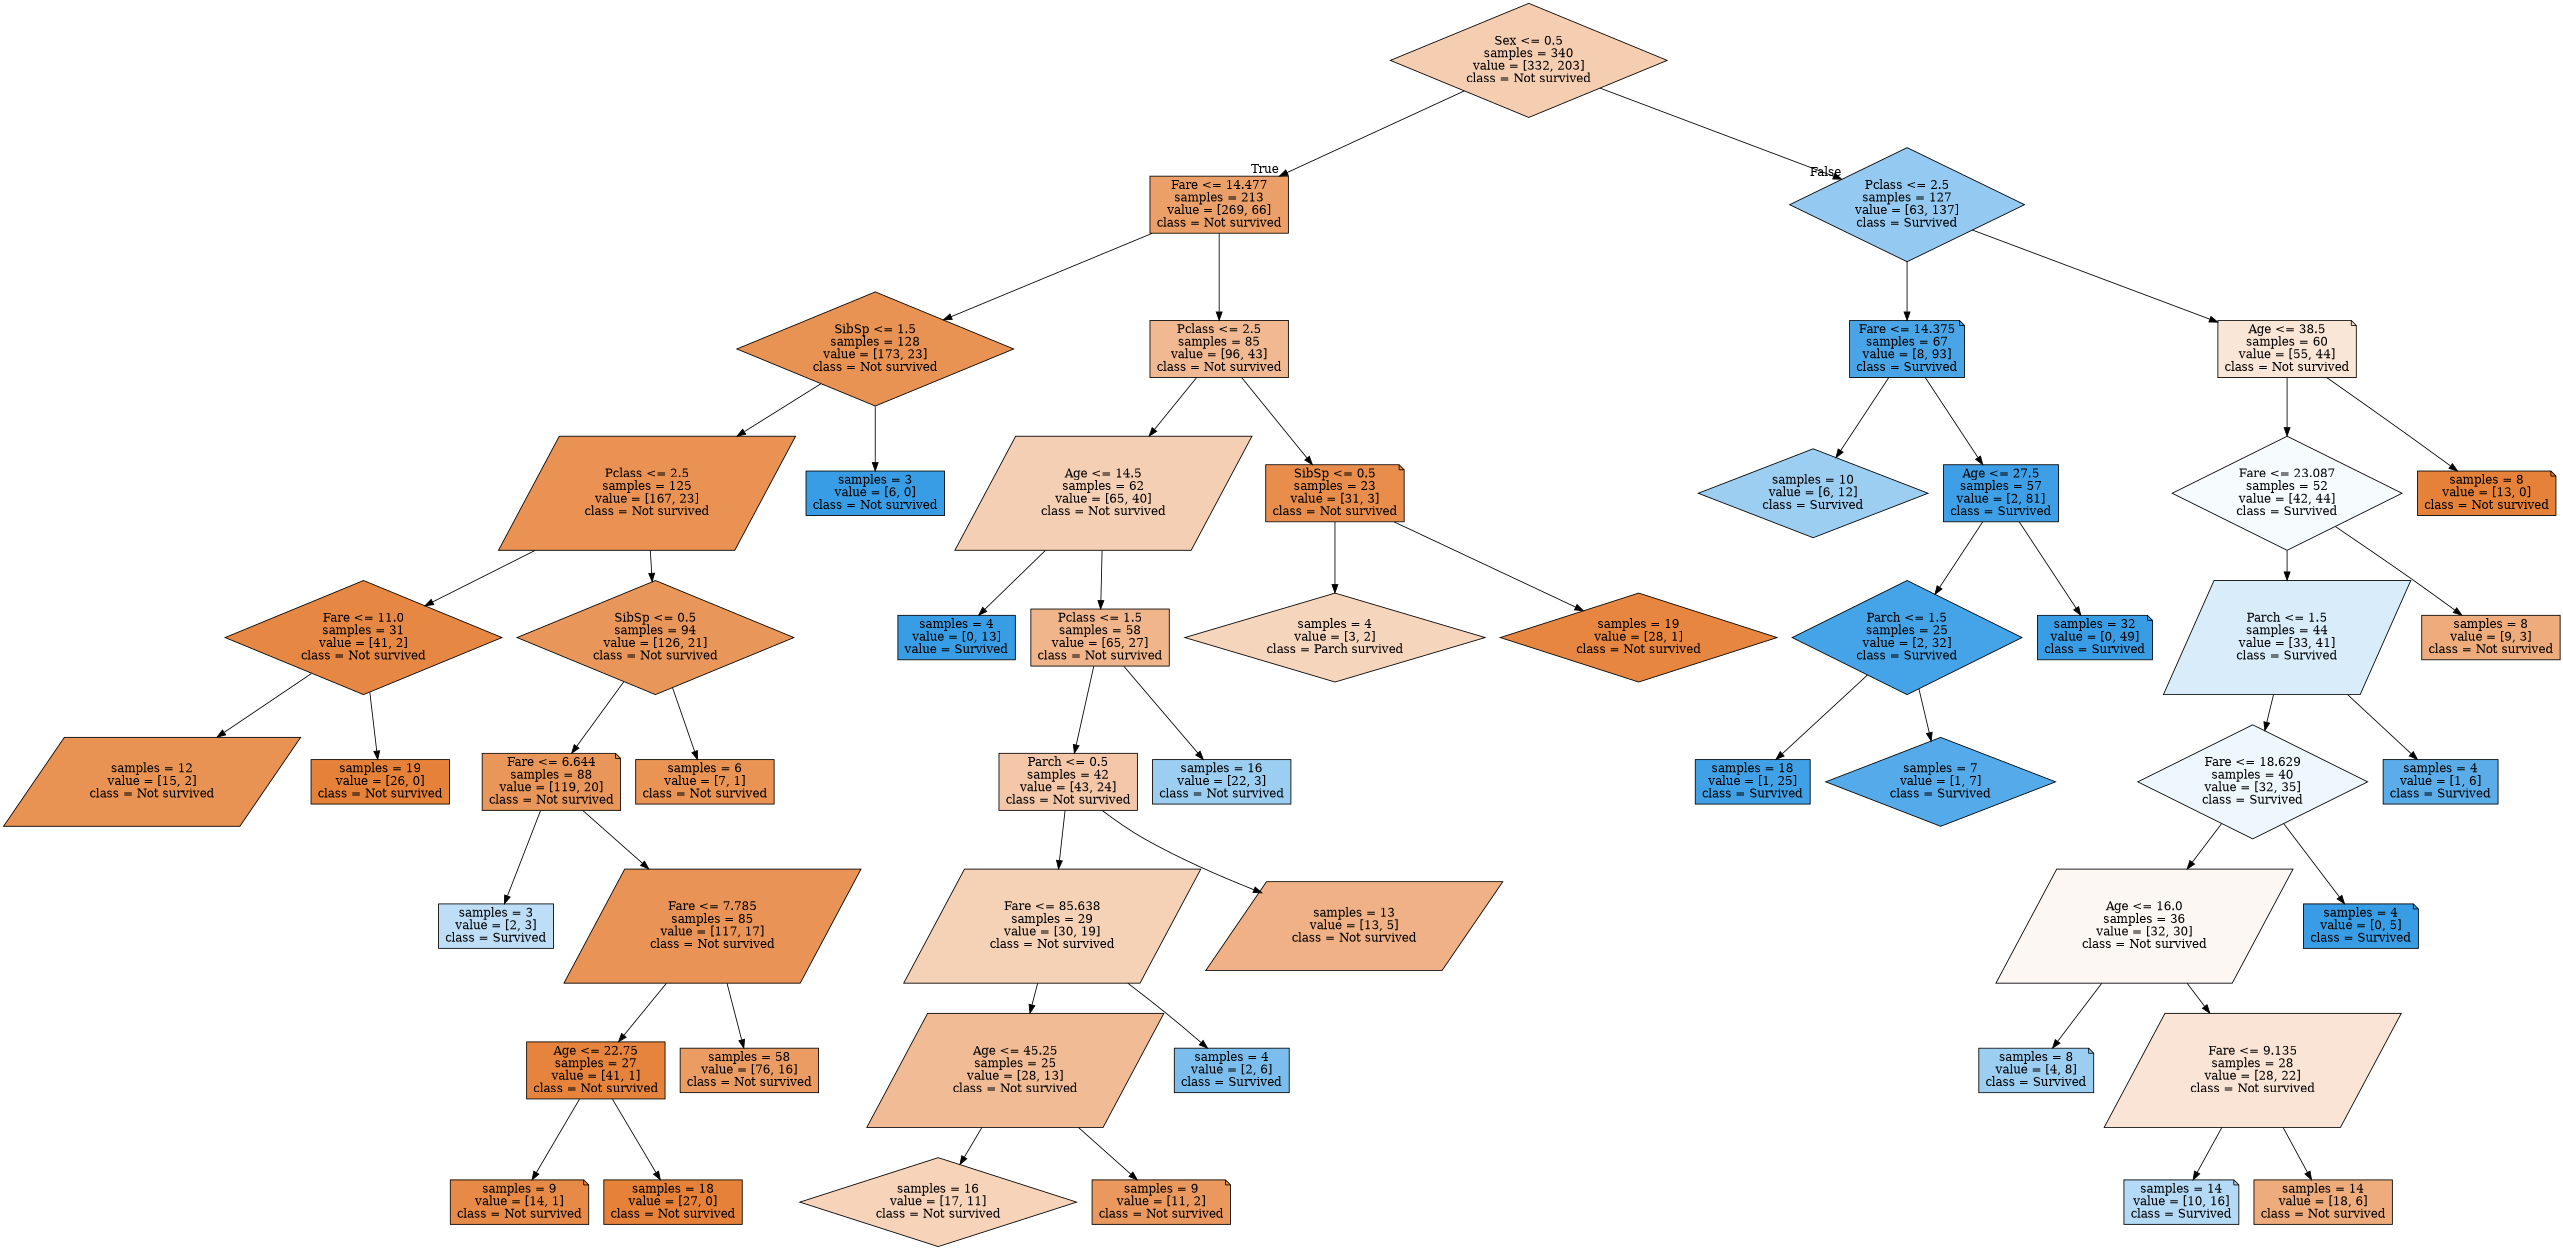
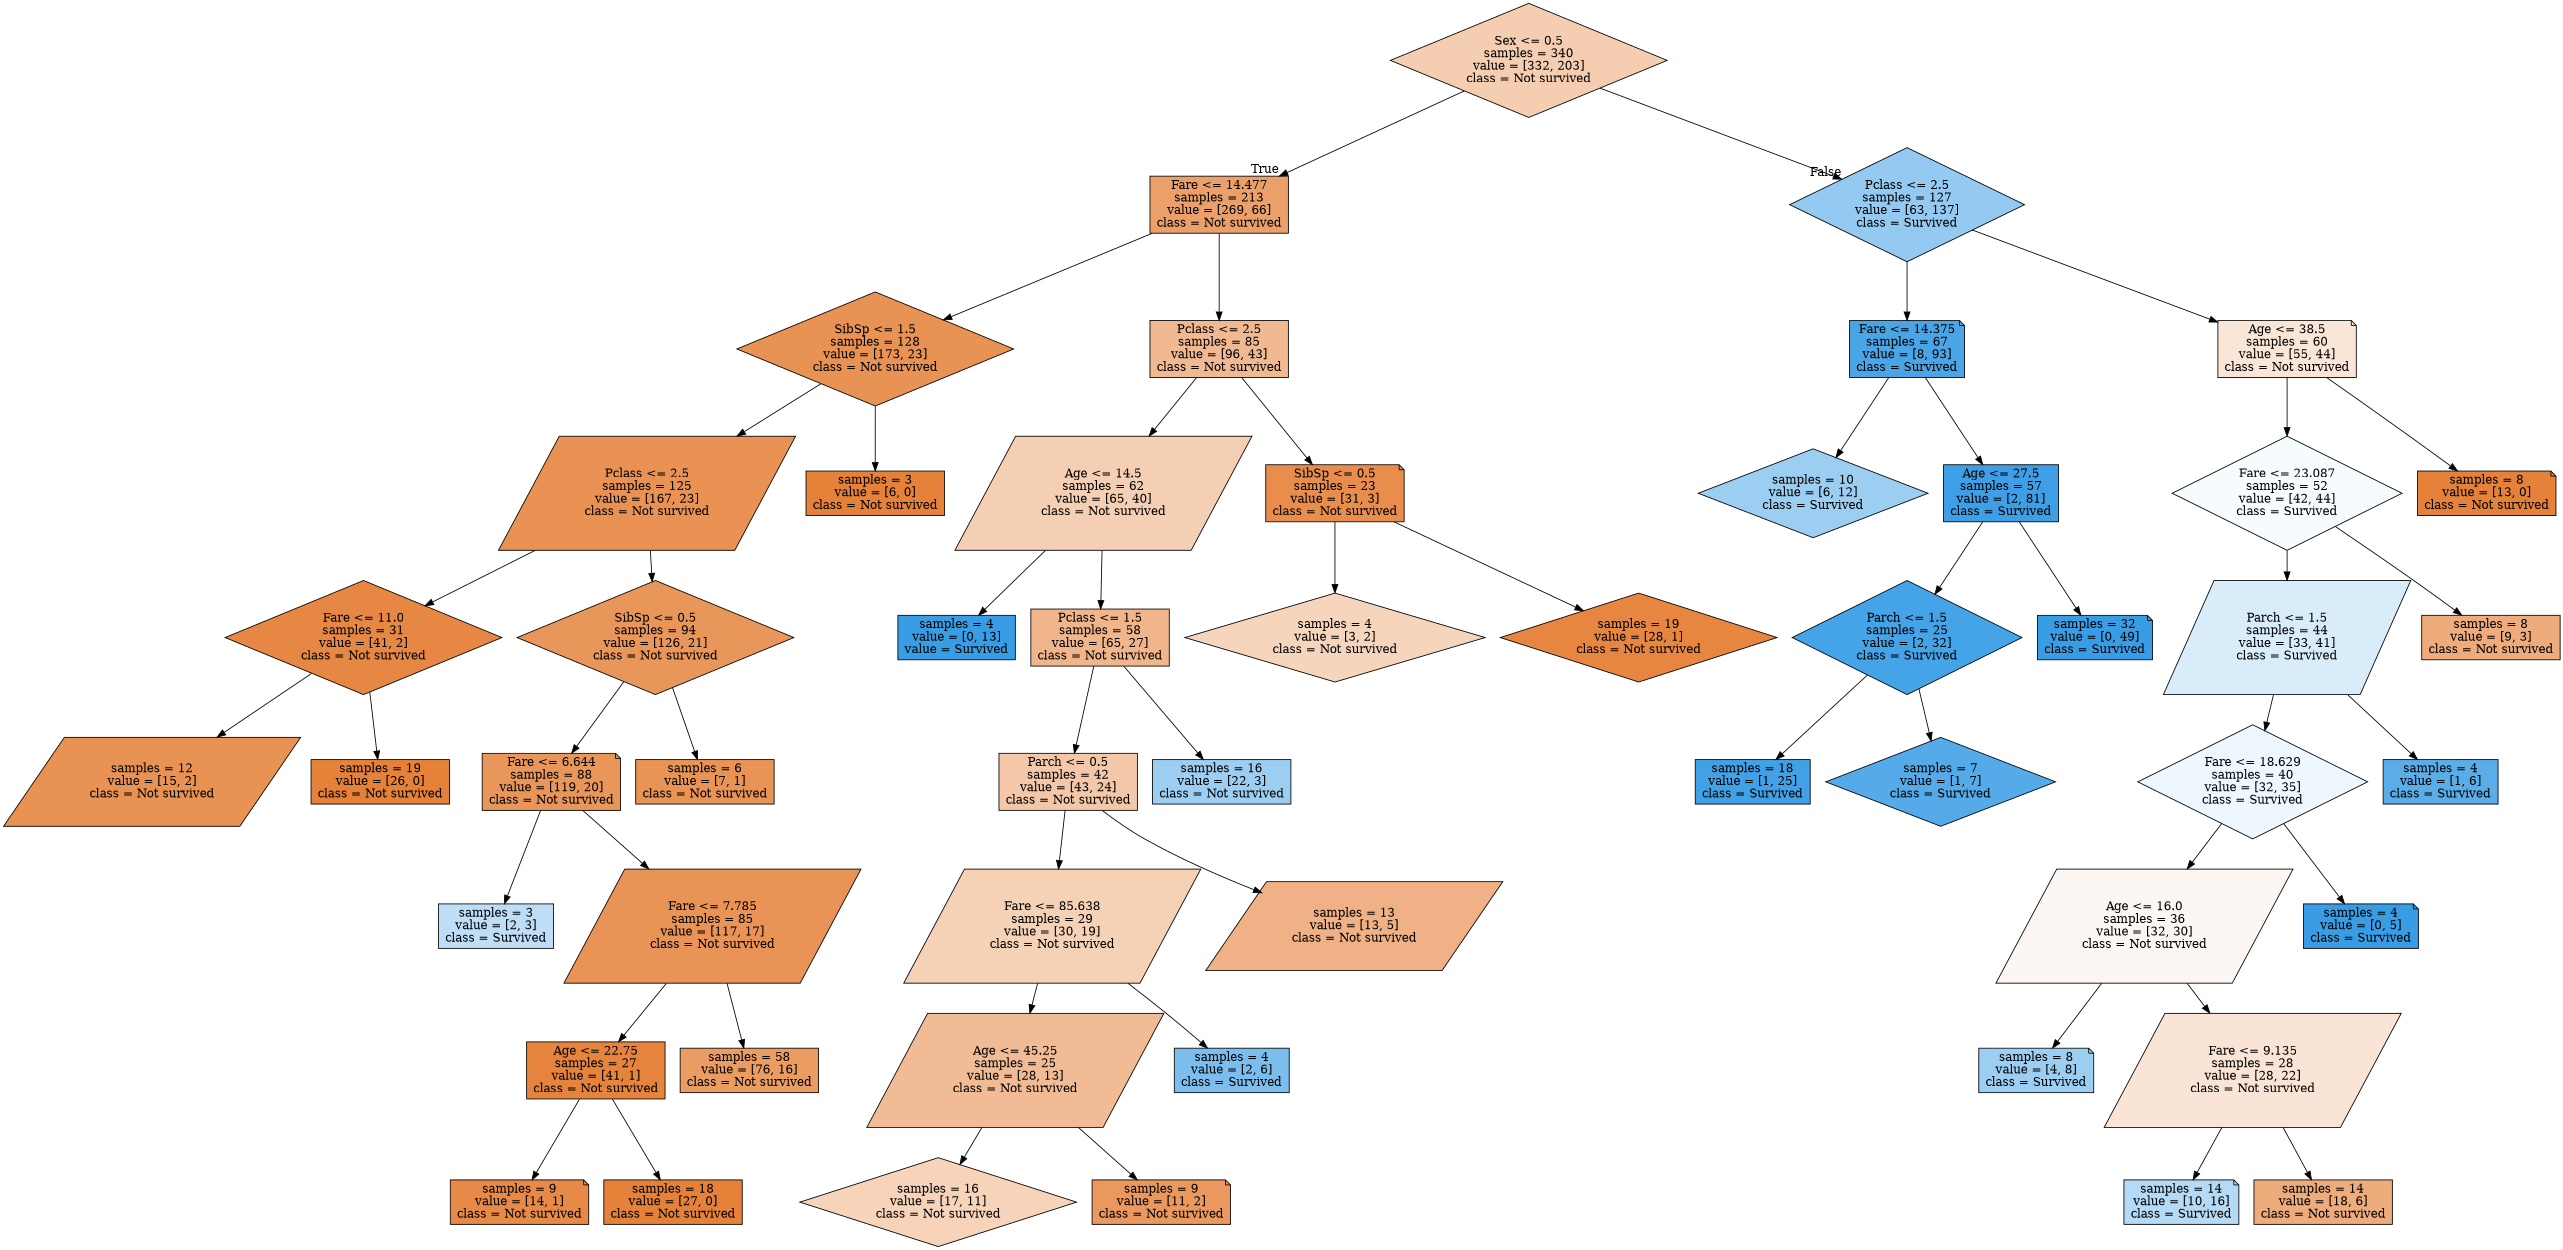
node "samples = 3 value = [6, 0] class = Not survived": fillcolor #399de5 -> #e58139
node "samples = 4 value = [3, 2] class = Parch survived": label "samples = 4 value = [3, 2] class = Parch survived" -> "samples = 4 value = [3, 2] class = Not survived"
